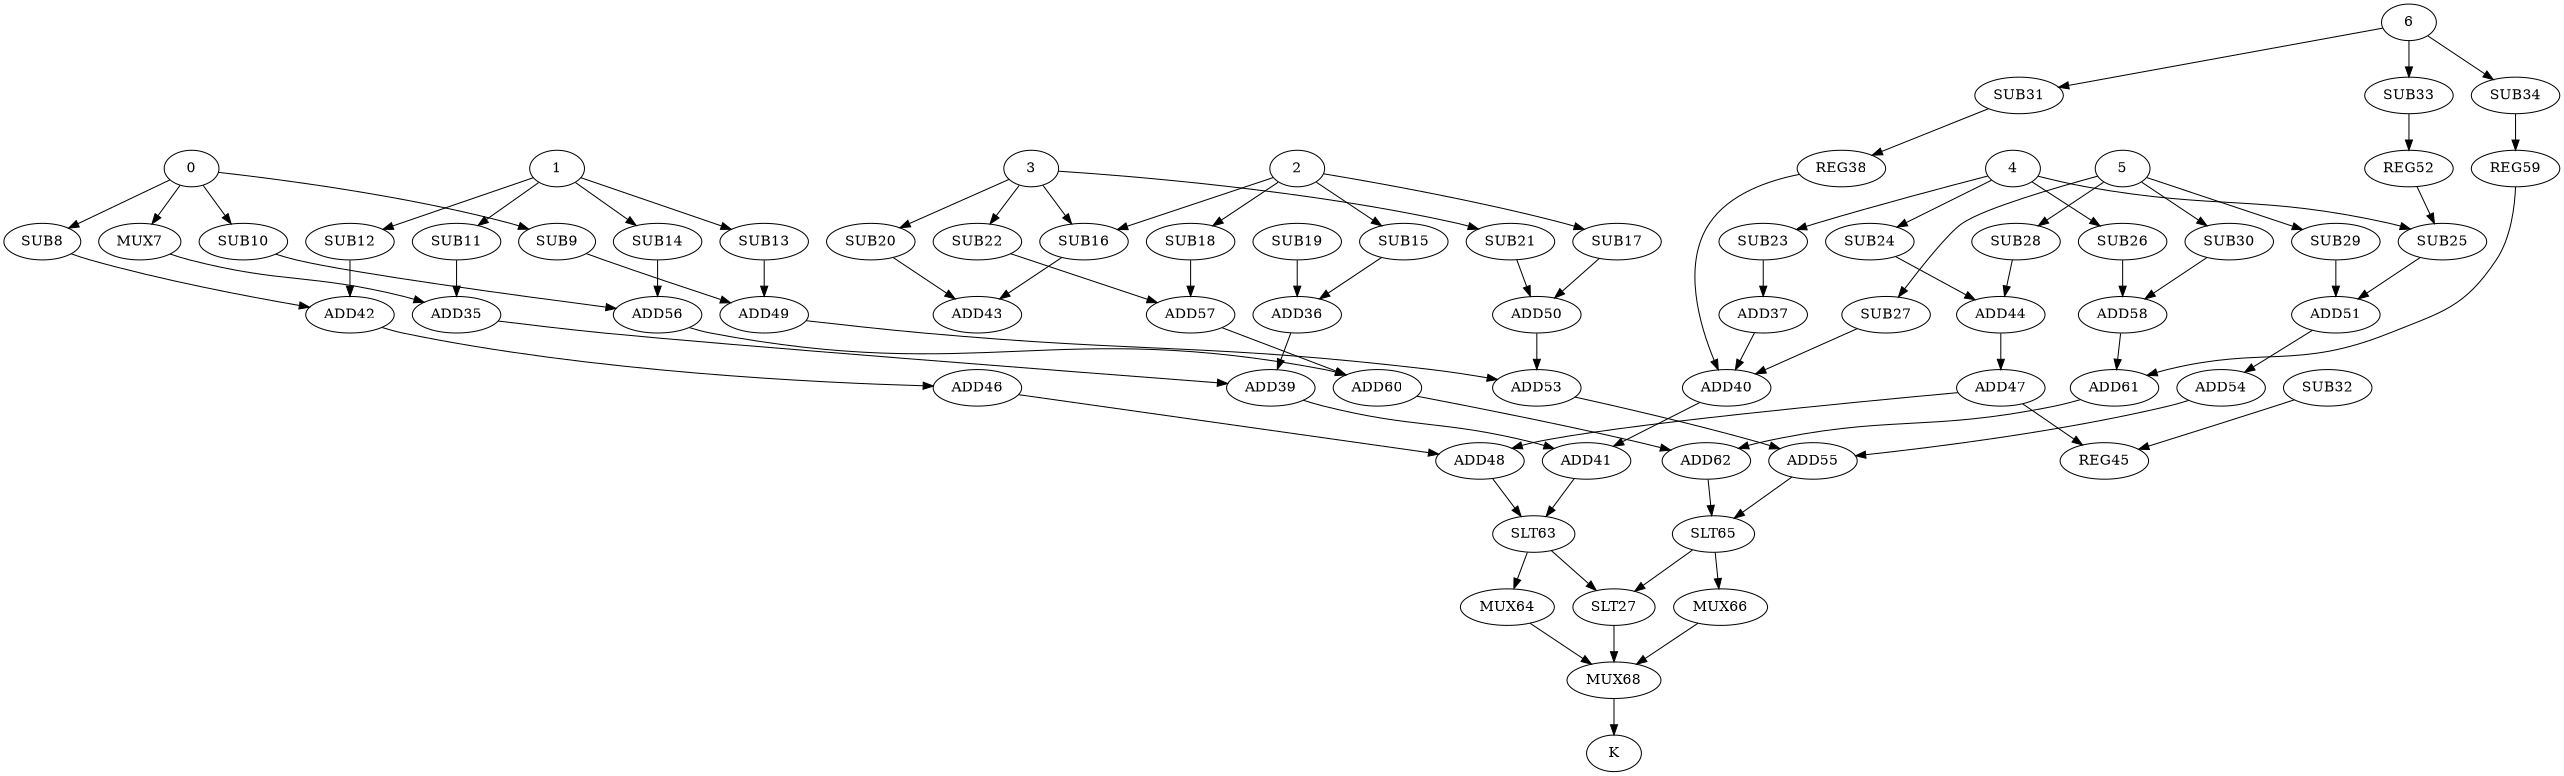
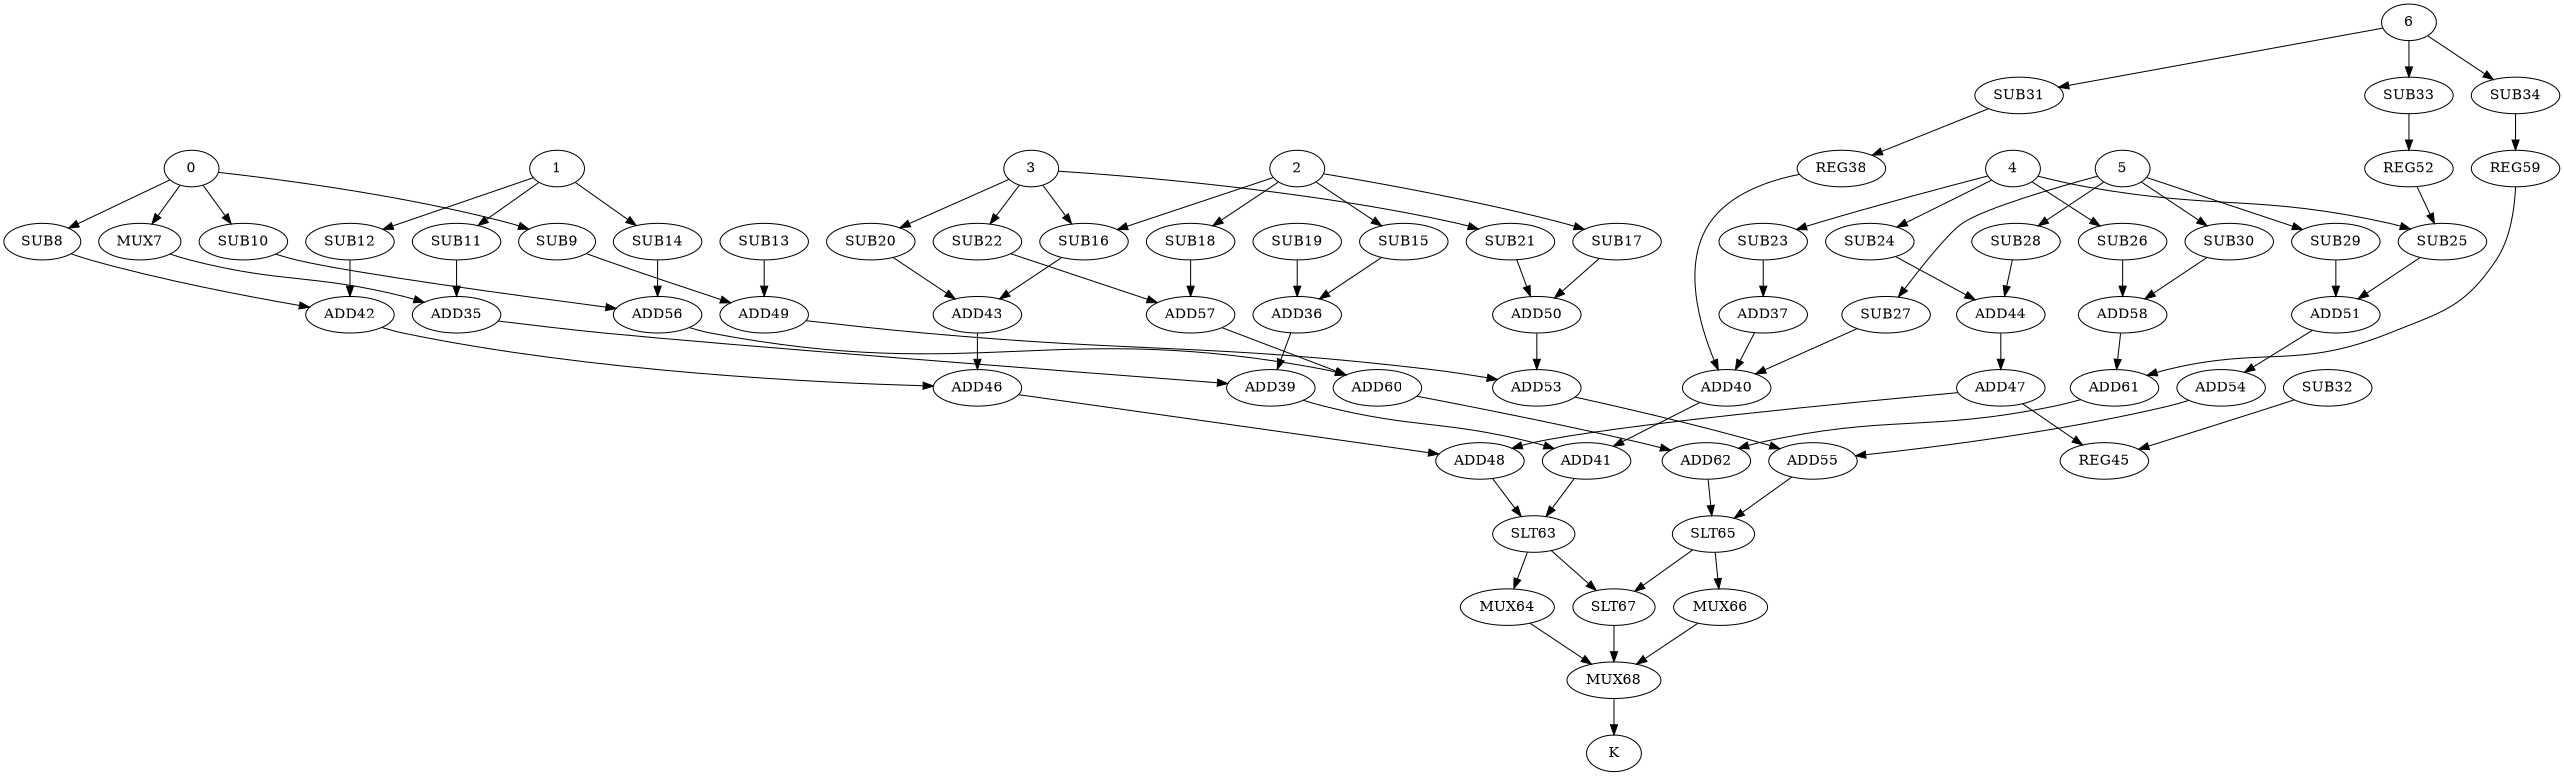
edge "1" -> "SUB13": removed
edge "ADD43" -> "ADD46": added
node "SLT27": label "SLT27" -> "SLT67"
